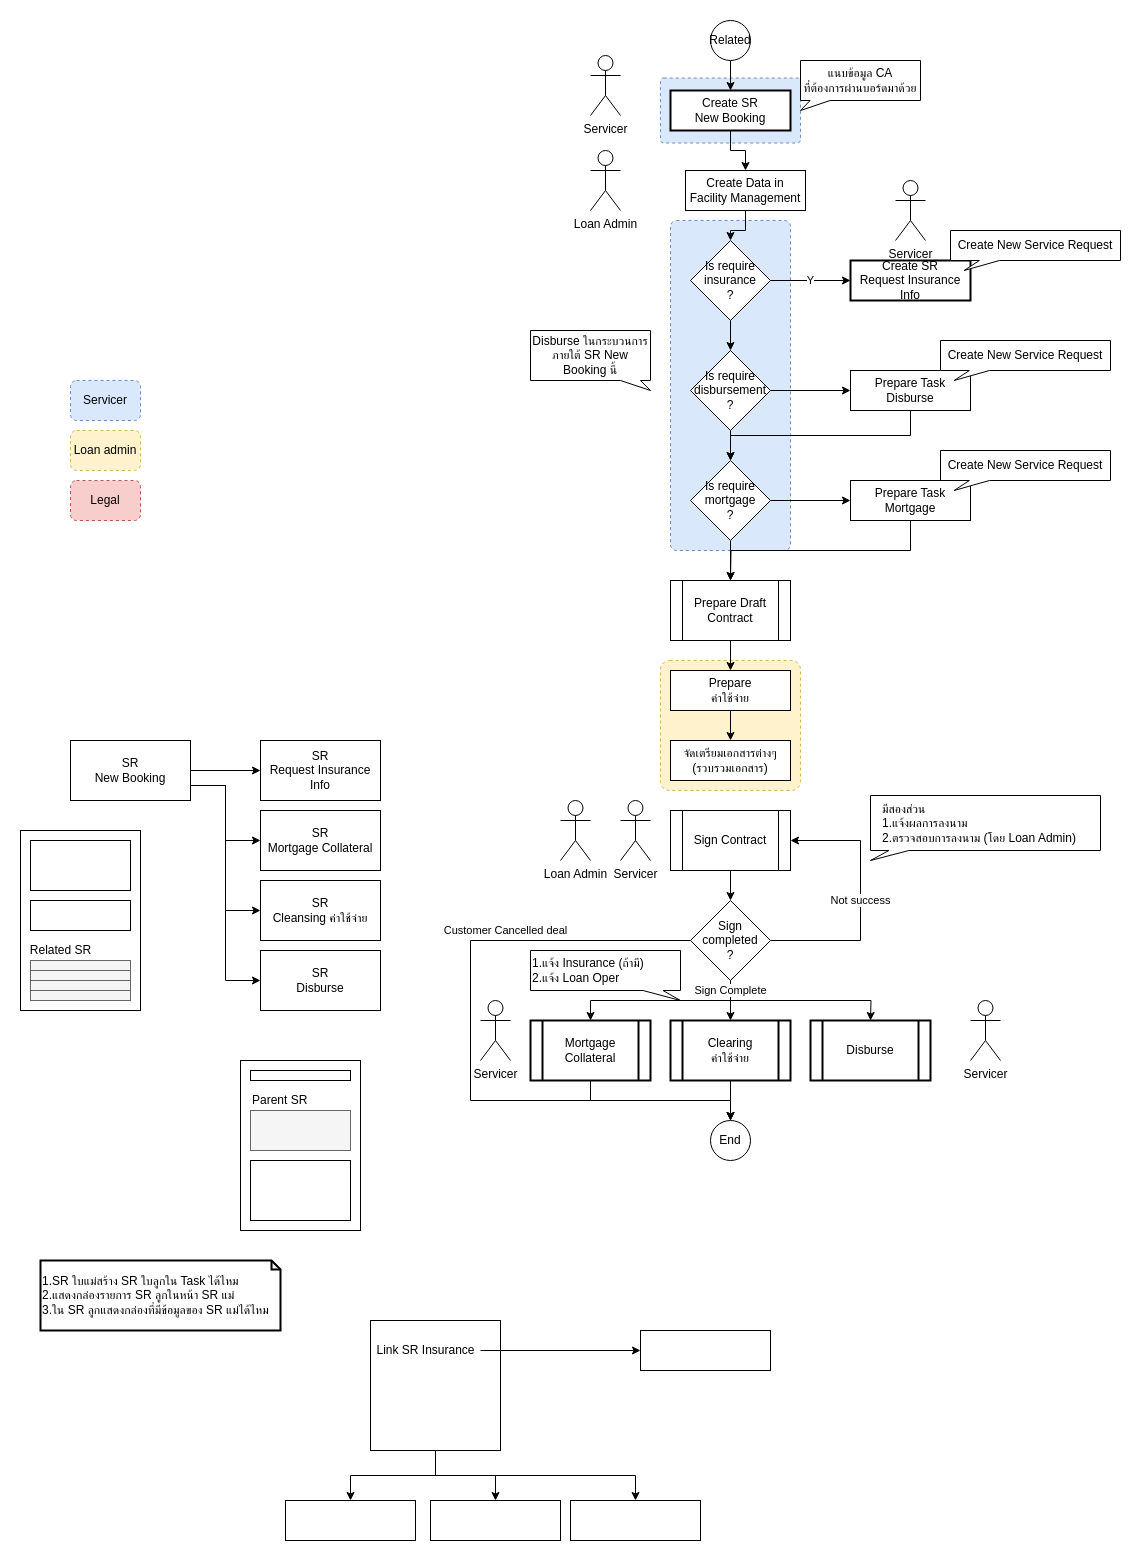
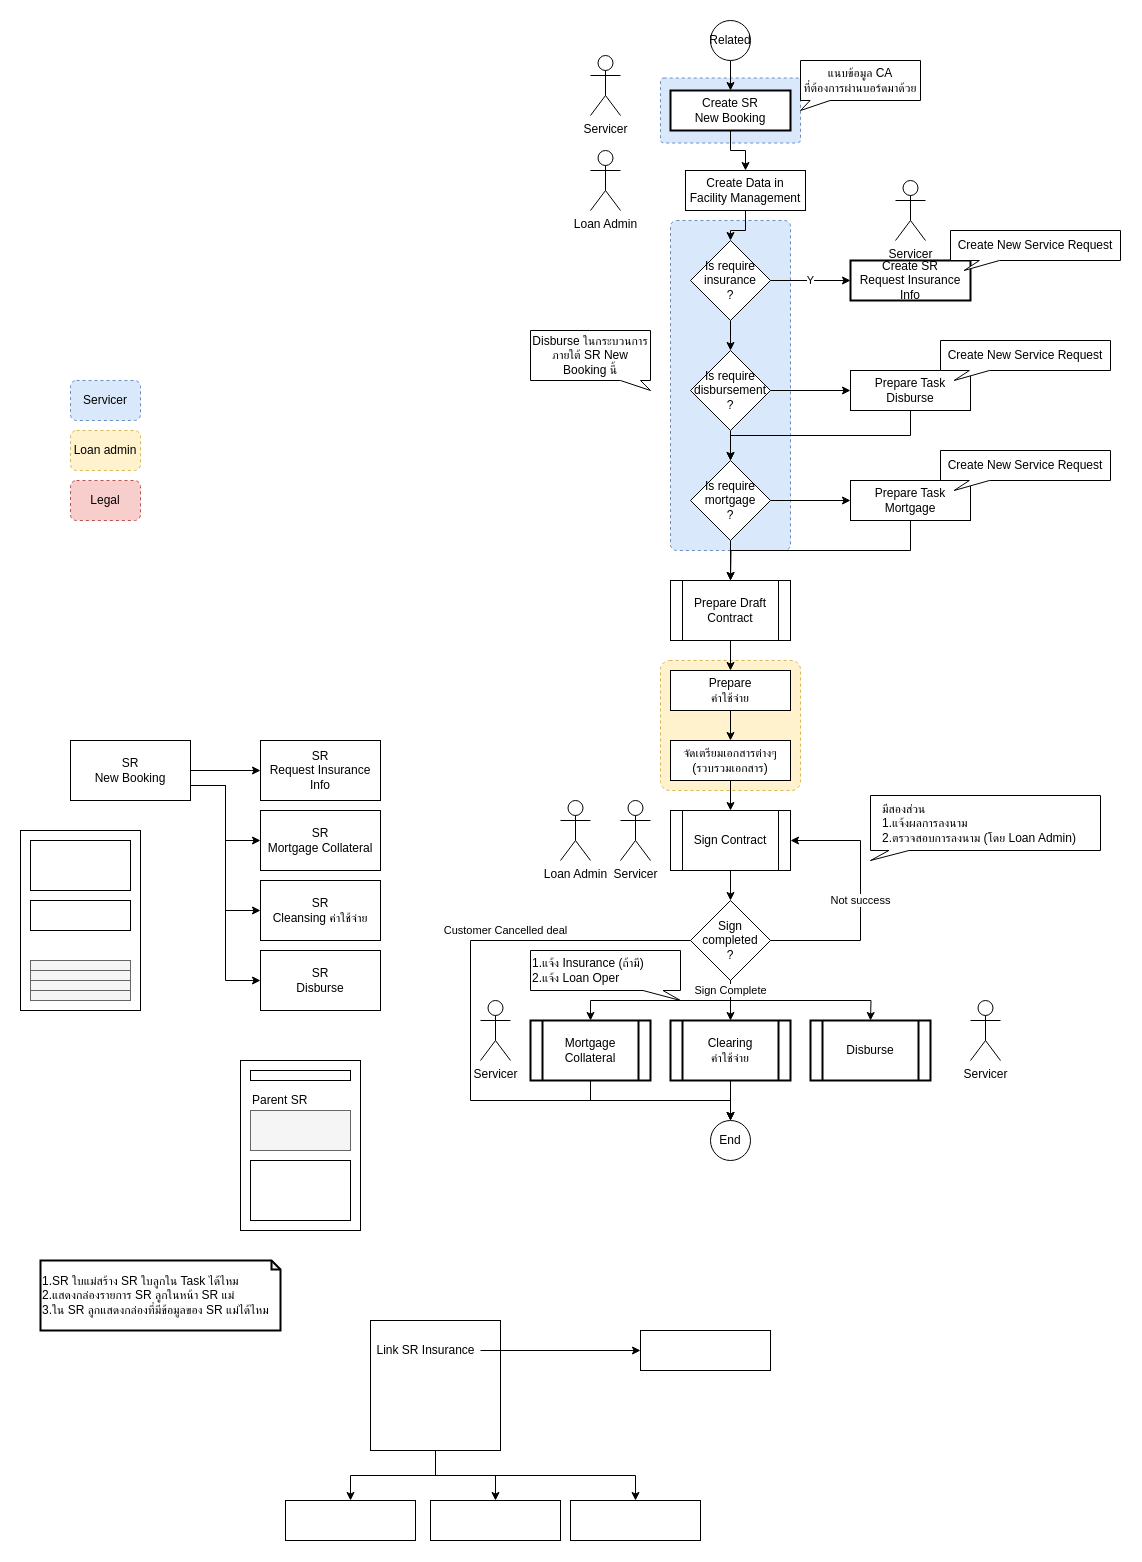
edge "จัดเตรียมเอกสารต่างๆ (รวบรวมเอกสาร)" -> "Sign Contract": added
node "Related SR": removed
